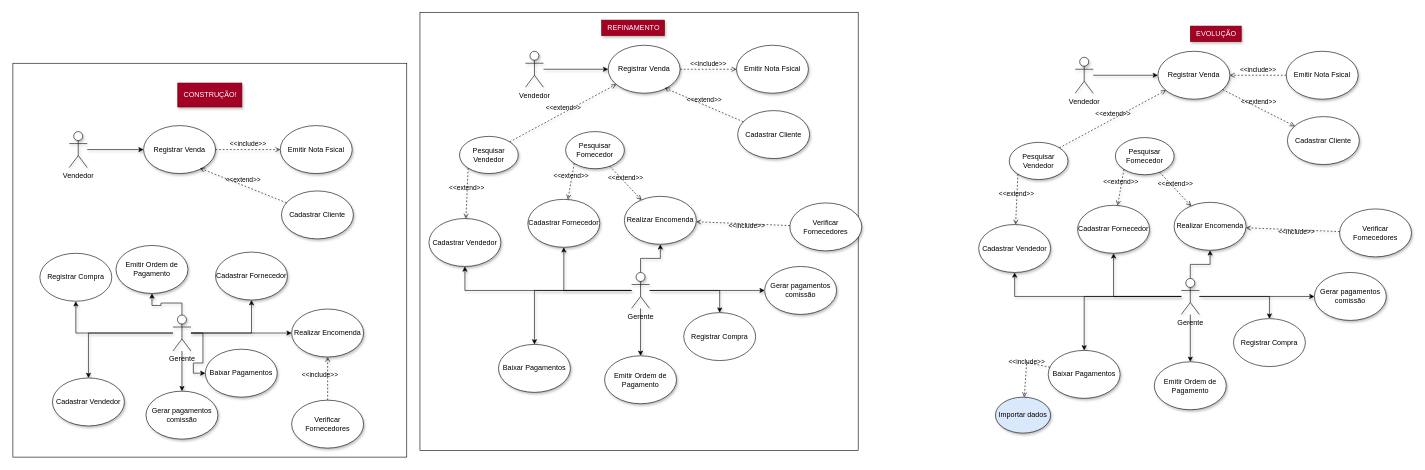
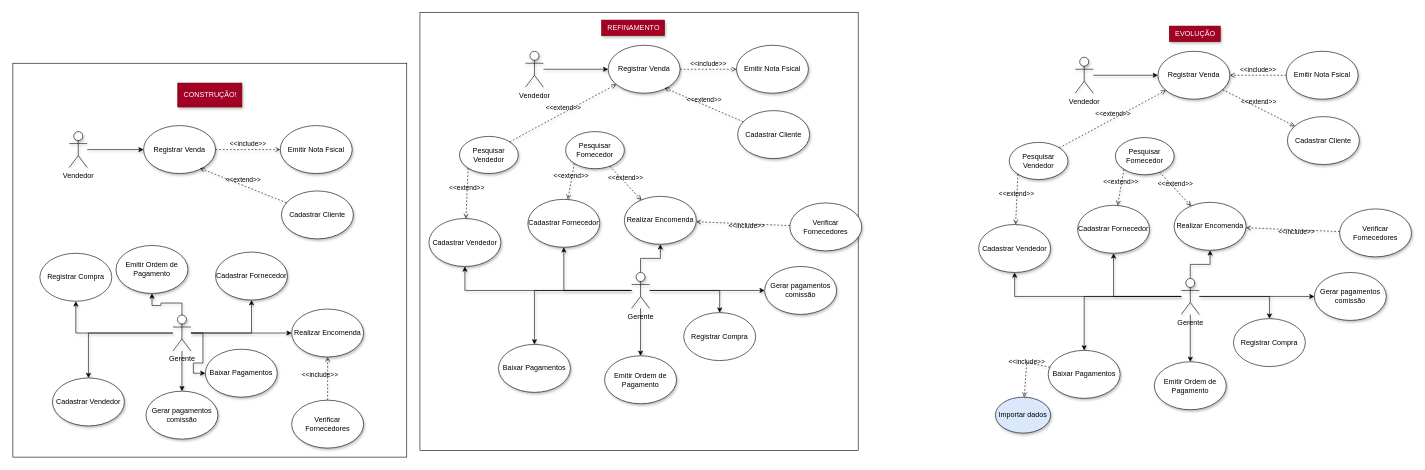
node "EVOLUÇÃO": moved (1216, 34) -> (1195, 34)
